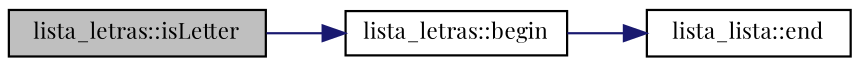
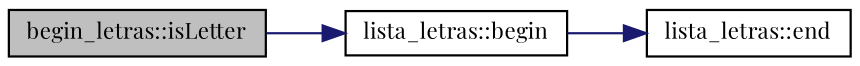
node "lista_letras::isLetter": label "lista_letras::isLetter" -> "begin_letras::isLetter"
node "lista_lista::end": label "lista_lista::end" -> "lista_letras::end"
